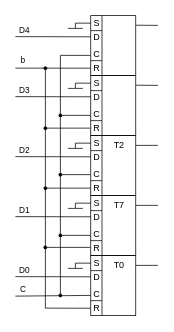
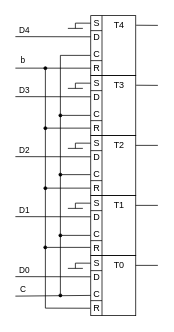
node "T4": added
node "T3": added
node "T7": label "T7" -> "T1"
